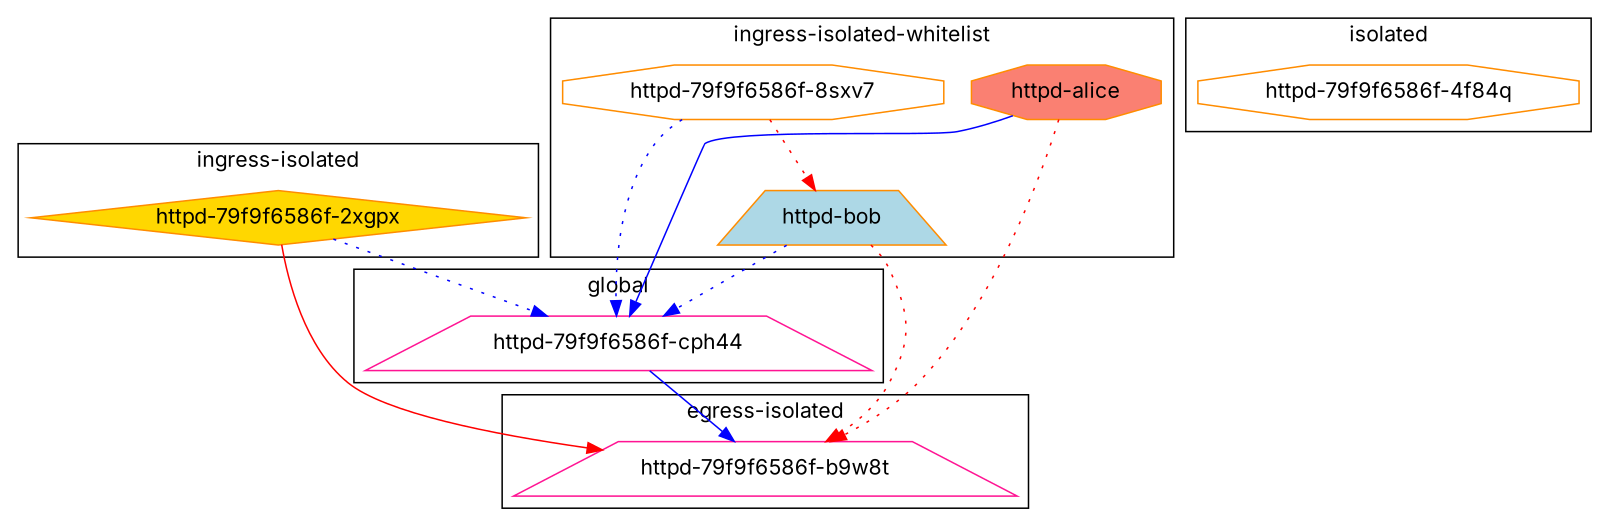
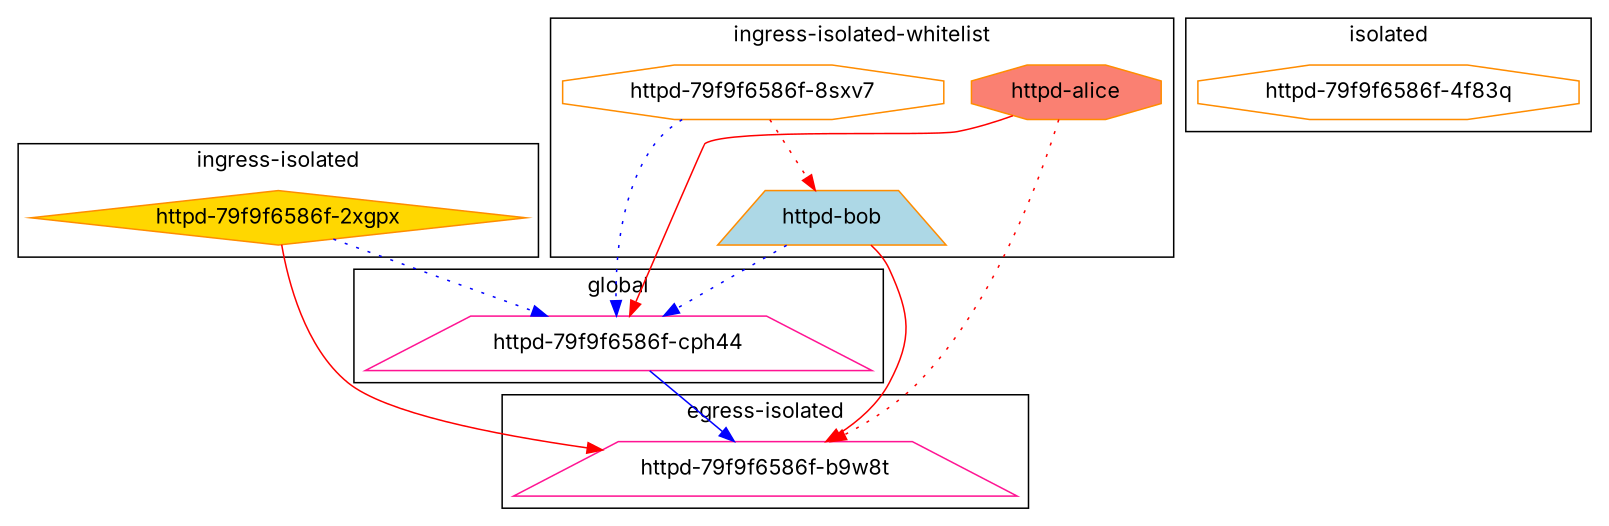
node "httpd-79f9f6586f-4f84q": label "httpd-79f9f6586f-4f84q" -> "httpd-79f9f6586f-4f83q"
edge "httpd-alice" -> "httpd-79f9f6586f-cph44": color blue -> red
edge "httpd-bob" -> "httpd-79f9f6586f-b9w8t": style dotted -> solid
